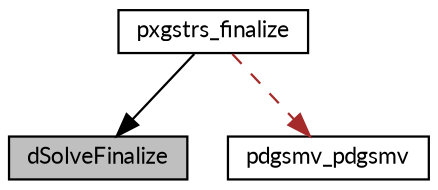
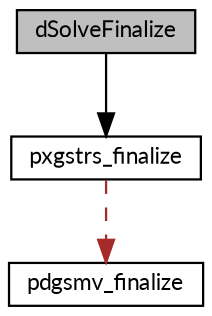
edge "pxgstrs_finalize" -> "dSolveFinalize": reversed
node "pdgsmv_pdgsmv": label "pdgsmv_pdgsmv" -> "pdgsmv_finalize"
